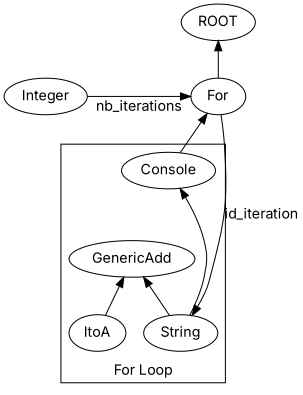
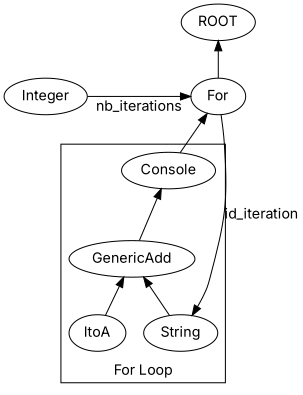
edge "String" -> "Console": now "GenericAdd" -> "Console"
